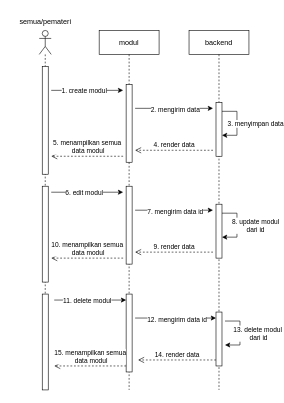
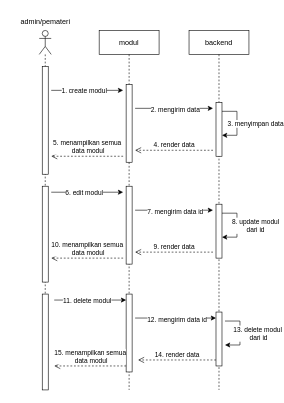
node "semua/pemateri": label "semua/pemateri" -> "admin/pemateri"
